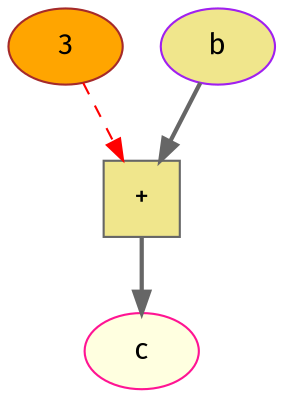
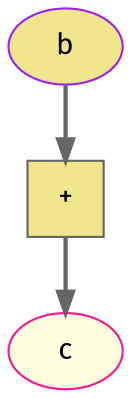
node "3": removed
